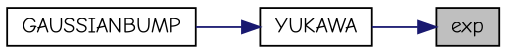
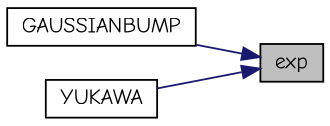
edge "GAUSSIANBUMP" -> "YUKAWA": now "GAUSSIANBUMP" -> "exp"
